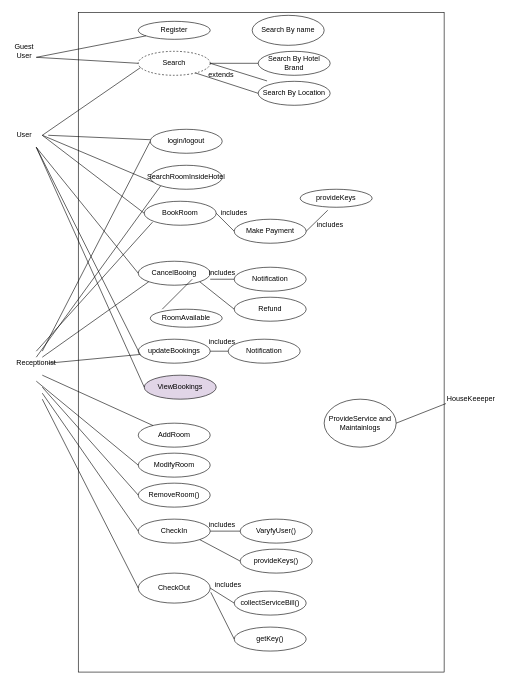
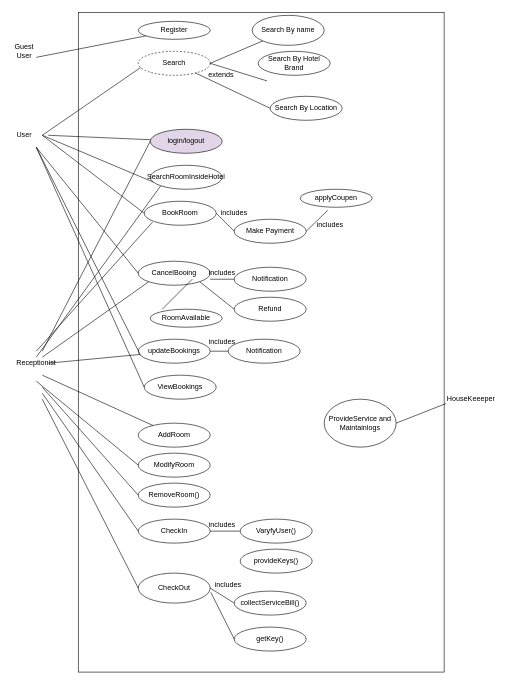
edge "Guest User" -- "Search": removed
edge "Search" -- "Search By Hotel Brand": now "Search" -- "Search By name"
node "Search By Location": moved (294, 93) -> (306, 108)
node "login/logout": fillcolor #ffffff -> #e1d5e7
node "provideKeys": label "provideKeys" -> "applyCoupen"
node "ViewBookings": fillcolor #e1d5e7 -> #ffffff
edge "CheckIn" -- "provideKeys()": removed
